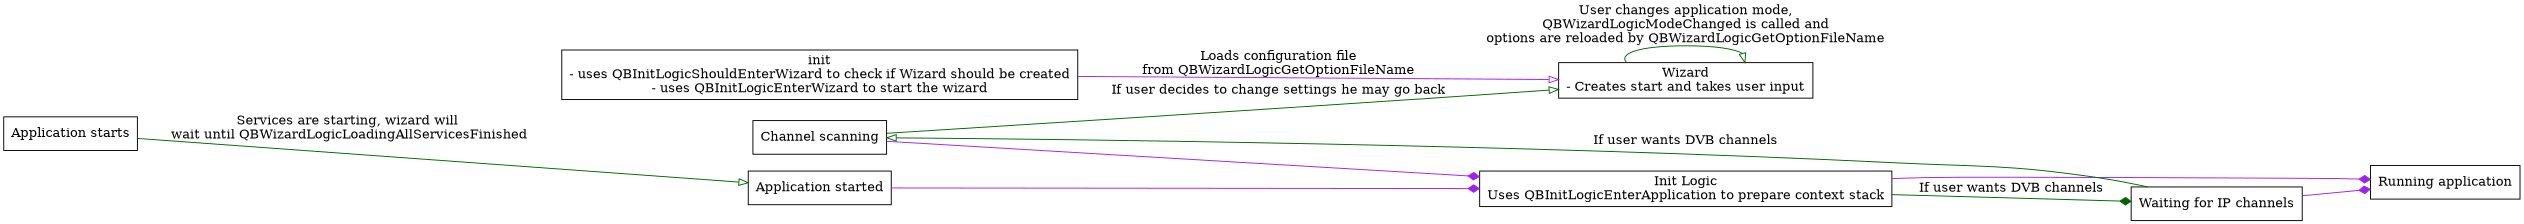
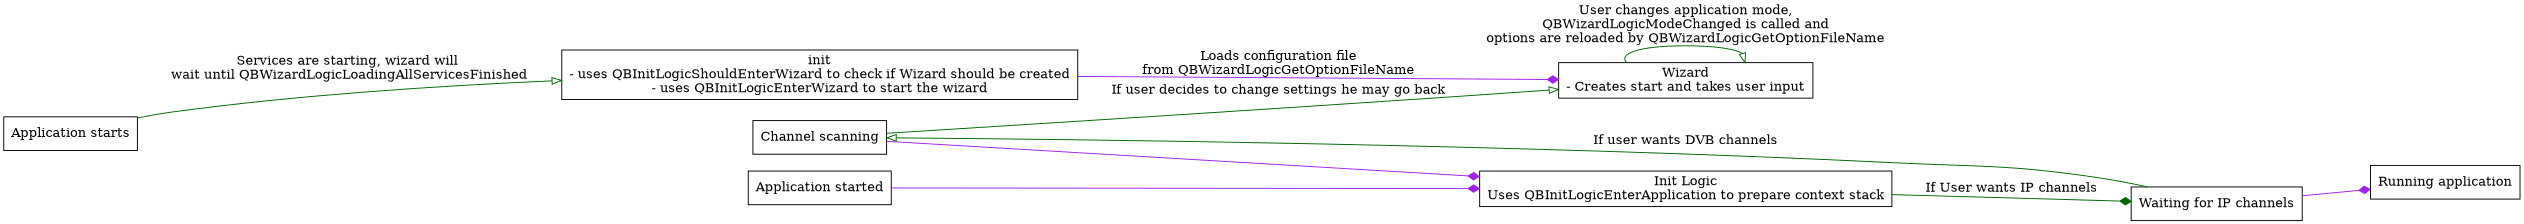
edge "init" -> "Wizard": arrowhead onormal -> diamond
edge "Application starts" -> "Application started": now "Application starts" -> "init"
edge "Init Logic" -> "Running application": removed
edge "Init Logic" -> "Waiting for IP channels": label "If user wants DVB channels" -> "If User wants IP channels"
